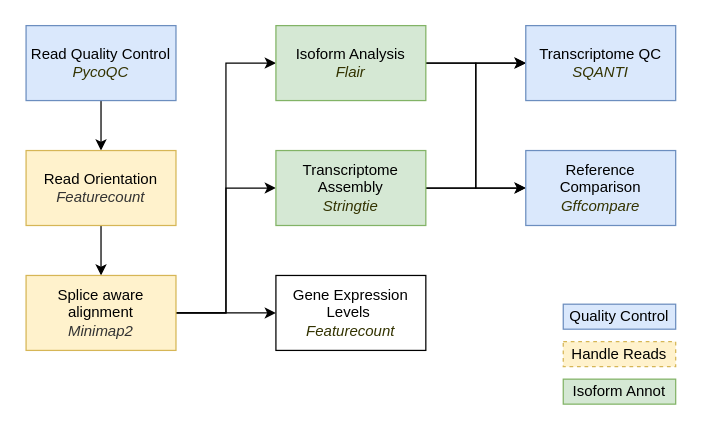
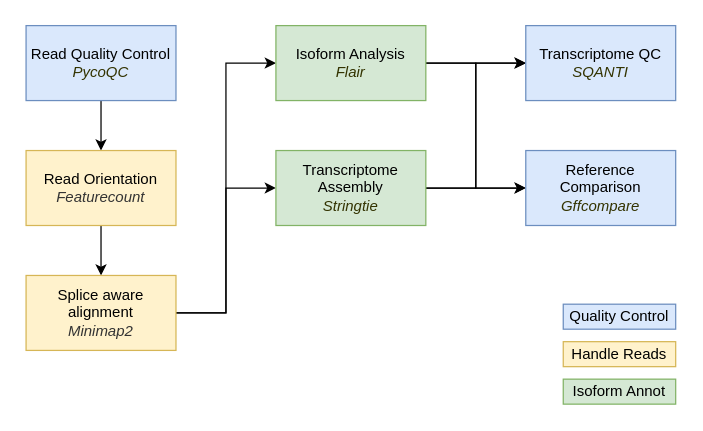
edge "Splice aware alignment Minimap2" -> "Gene Expression Levels Featurecount": removed
node "Gene Expression Levels Featurecount": removed
node "Handle Reads": style dashed -> solid
